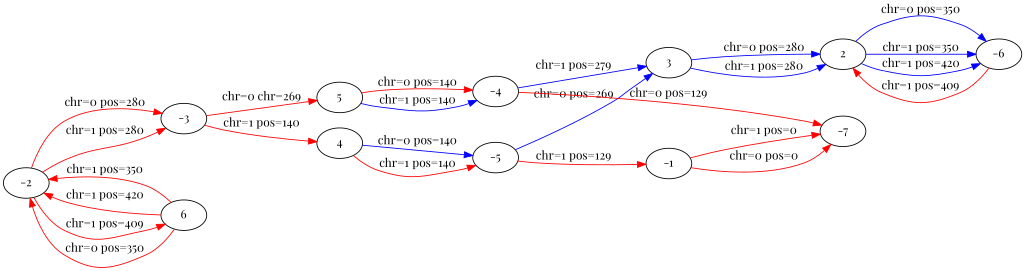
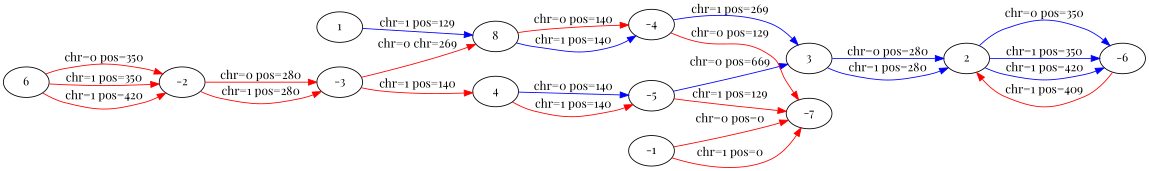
node "1": added
edge "-4" -> "3": label "chr=1 pos=279" -> "chr=1 pos=269"
edge "-5" -> "3": label "chr=0 pos=269" -> "chr=0 pos=669"
node "5": label "5" -> "8"
edge "-5" -> "-1": now "-5" -> "-7"
edge "-2" -> "6": removed, label "chr=1 pos=409"
